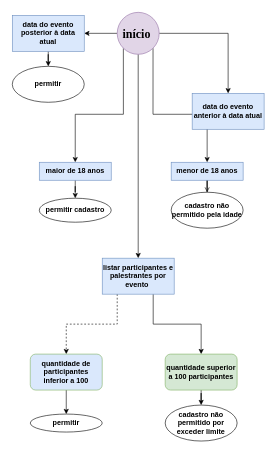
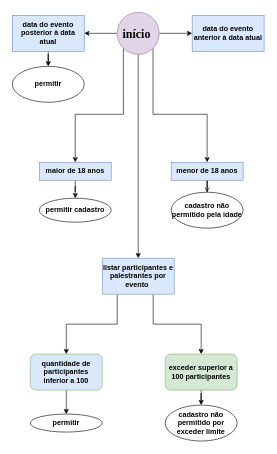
node "data do evento anterior à data atual": moved (228, 111) -> (228, 33)
edge "listar participantes e palestrantes por evento" -> "quantidade de participantes inferior a 100": style dashed -> solid
node "quantidade superior a 100 participantes": label "quantidade superior a 100 participantes" -> "exceder superior a 100 participantes"
